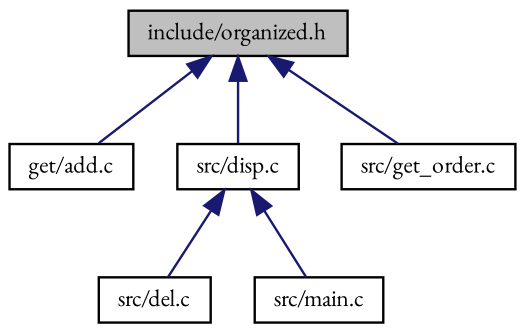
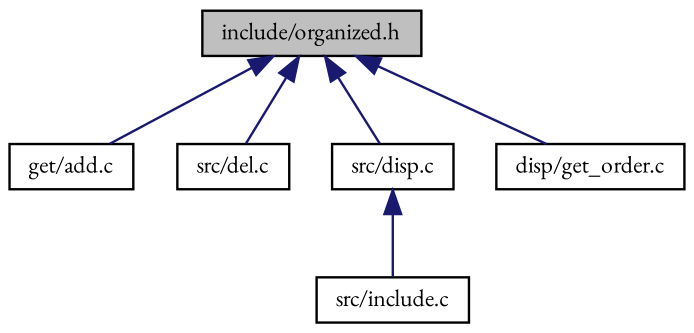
node "src/get_order.c": label "src/get_order.c" -> "disp/get_order.c"
edge "src/del.c" -> "src/disp.c": now "src/del.c" -> "include/organized.h"
node "src/main.c": label "src/main.c" -> "src/include.c"
